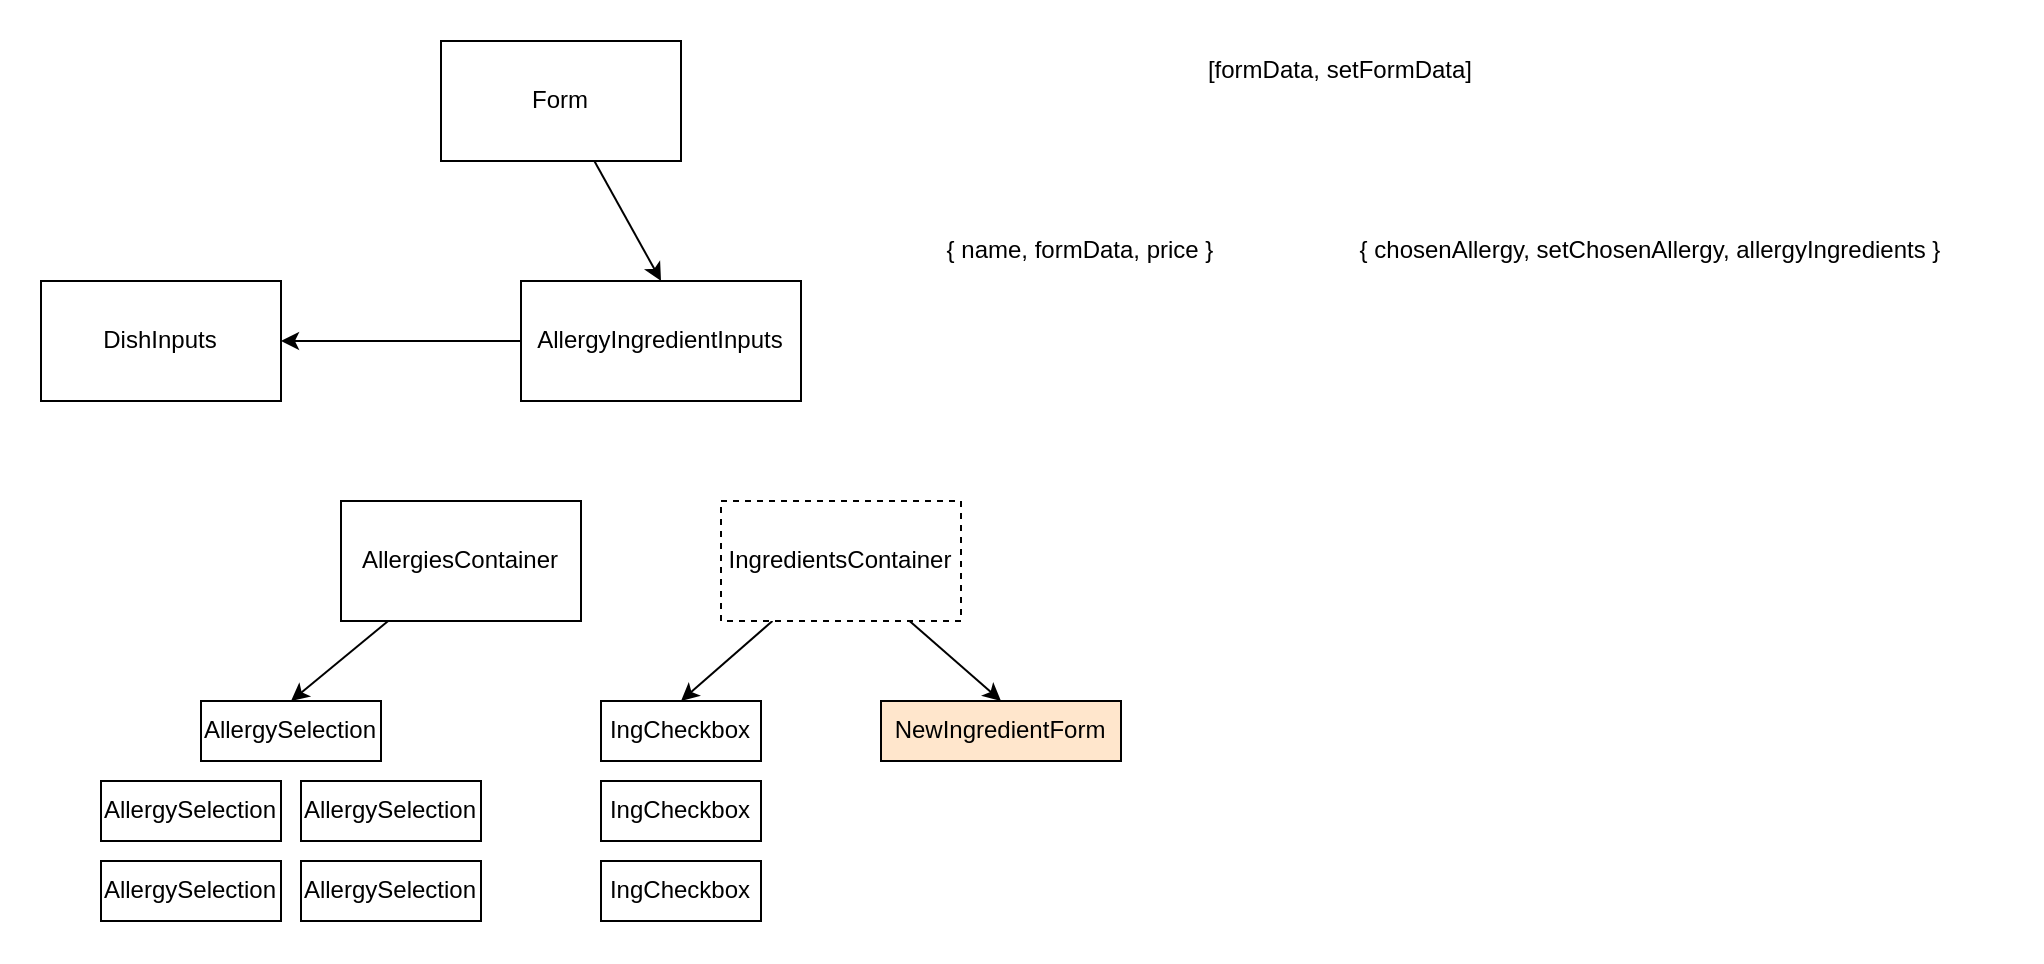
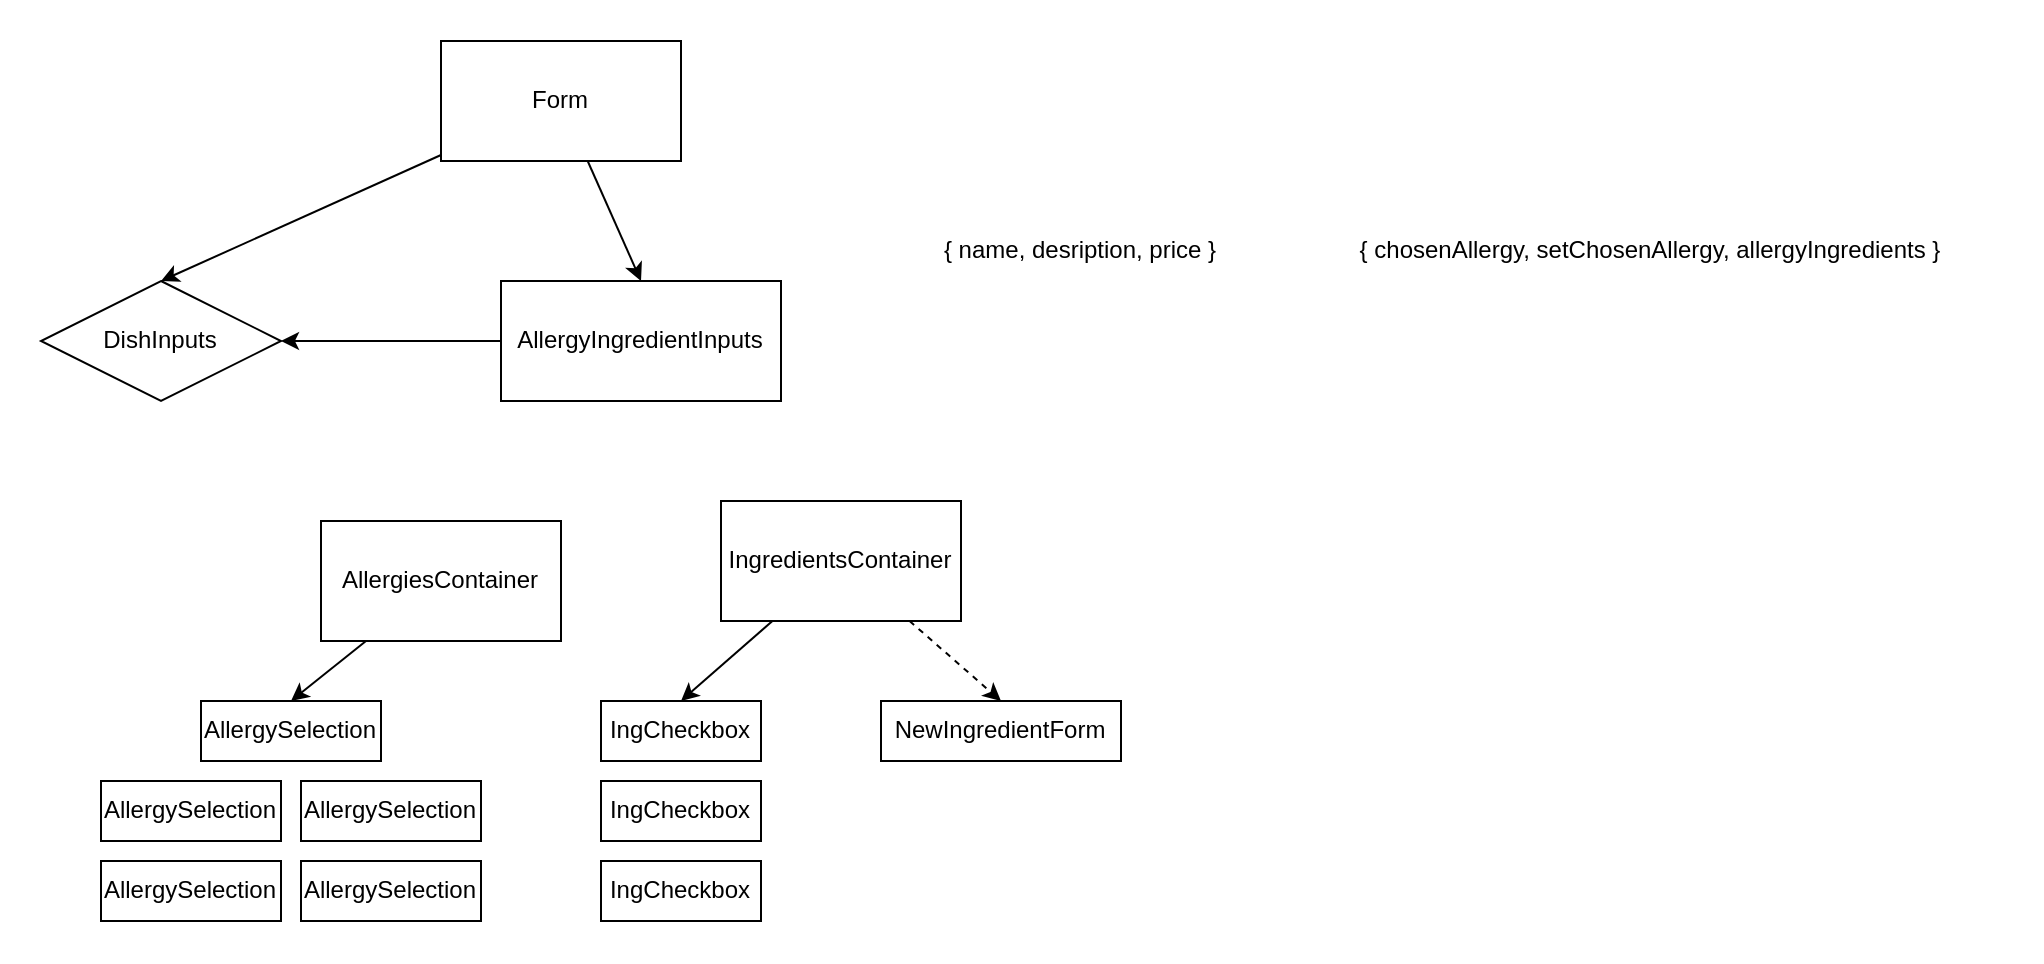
node "[formData, setFormData]": removed
edge "Form" -> "DishInputs": added
node "{ name, formData, price }": label "{ name, formData, price }" -> "{ name, desription, price }"
node "DishInputs": shape rectangle -> diamond
node "AllergyIngredientInputs": moved (661, 341) -> (641, 341)
node "AllergiesContainer": moved (461, 561) -> (441, 581)
node "IngredientsContainer": style dashed -> solid
edge "IngredientsContainer" -> "NewIngredientForm": style solid -> dashed
node "NewIngredientForm": fillcolor #ffe6cc -> #ffffff
